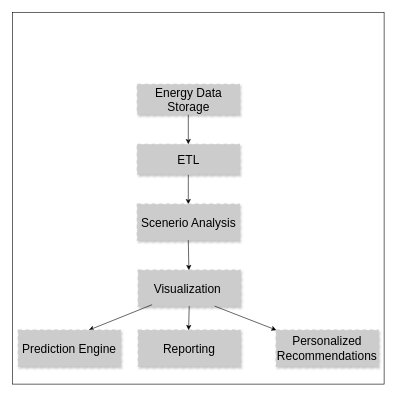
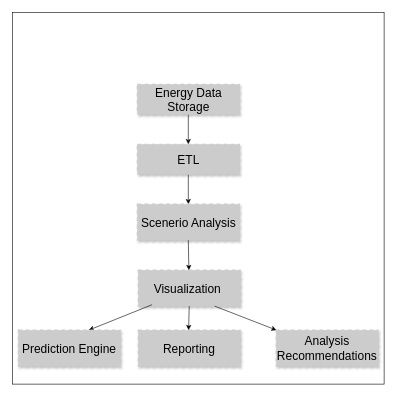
node "Personalized Recommendations": label "Personalized Recommendations" -> "Analysis Recommendations"
